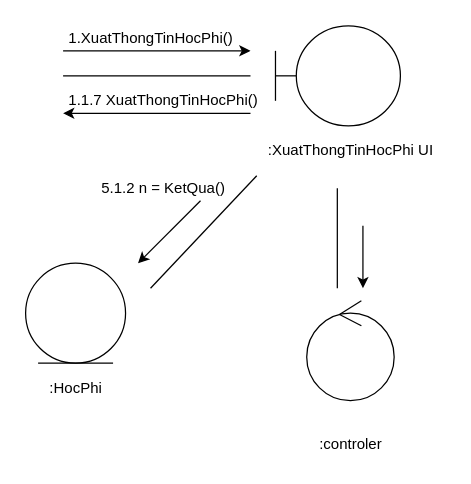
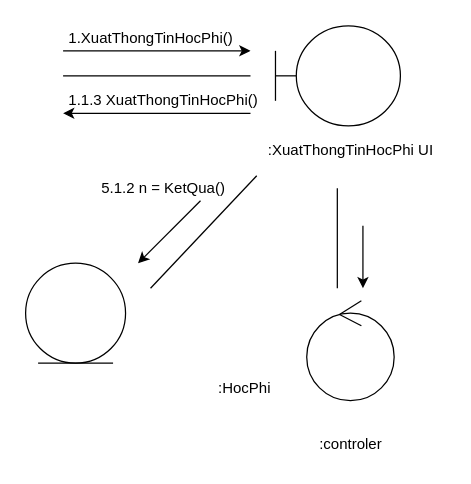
node "1.1.7 XuatThongTinHocPhi()": label "1.1.7 XuatThongTinHocPhi()" -> "1.1.3 XuatThongTinHocPhi()"
node ":HocPhi": moved (76, 388) -> (244, 388)
